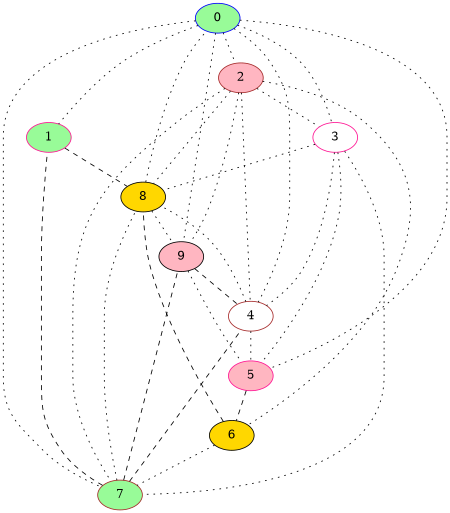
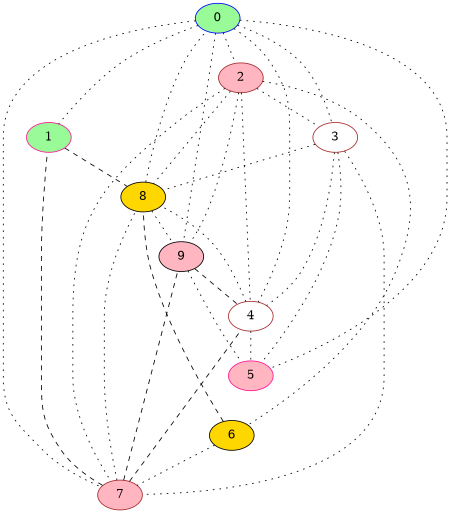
node "3": color deeppink -> brown
edge "5" -- "6": removed
node "7": fillcolor palegreen -> lightpink
